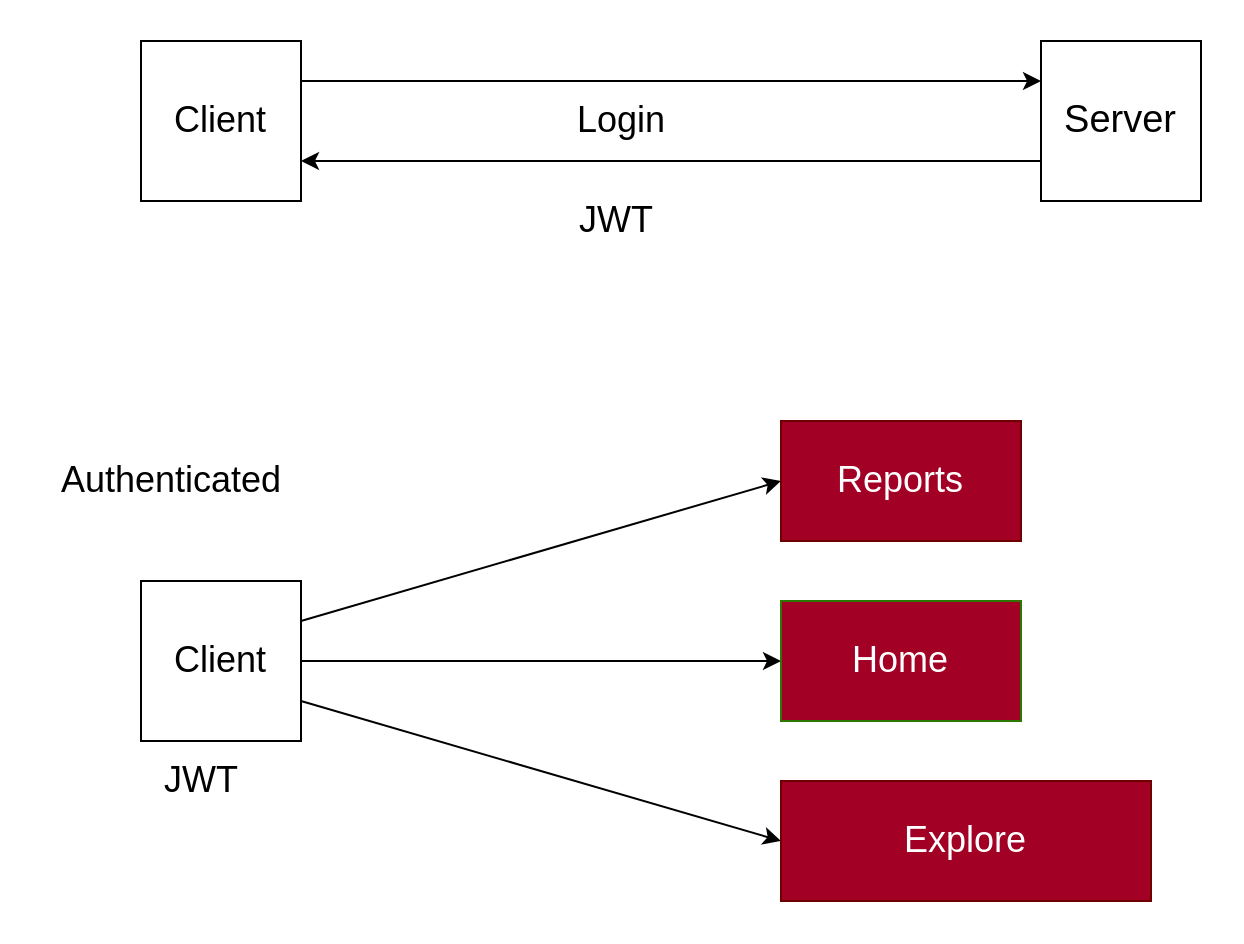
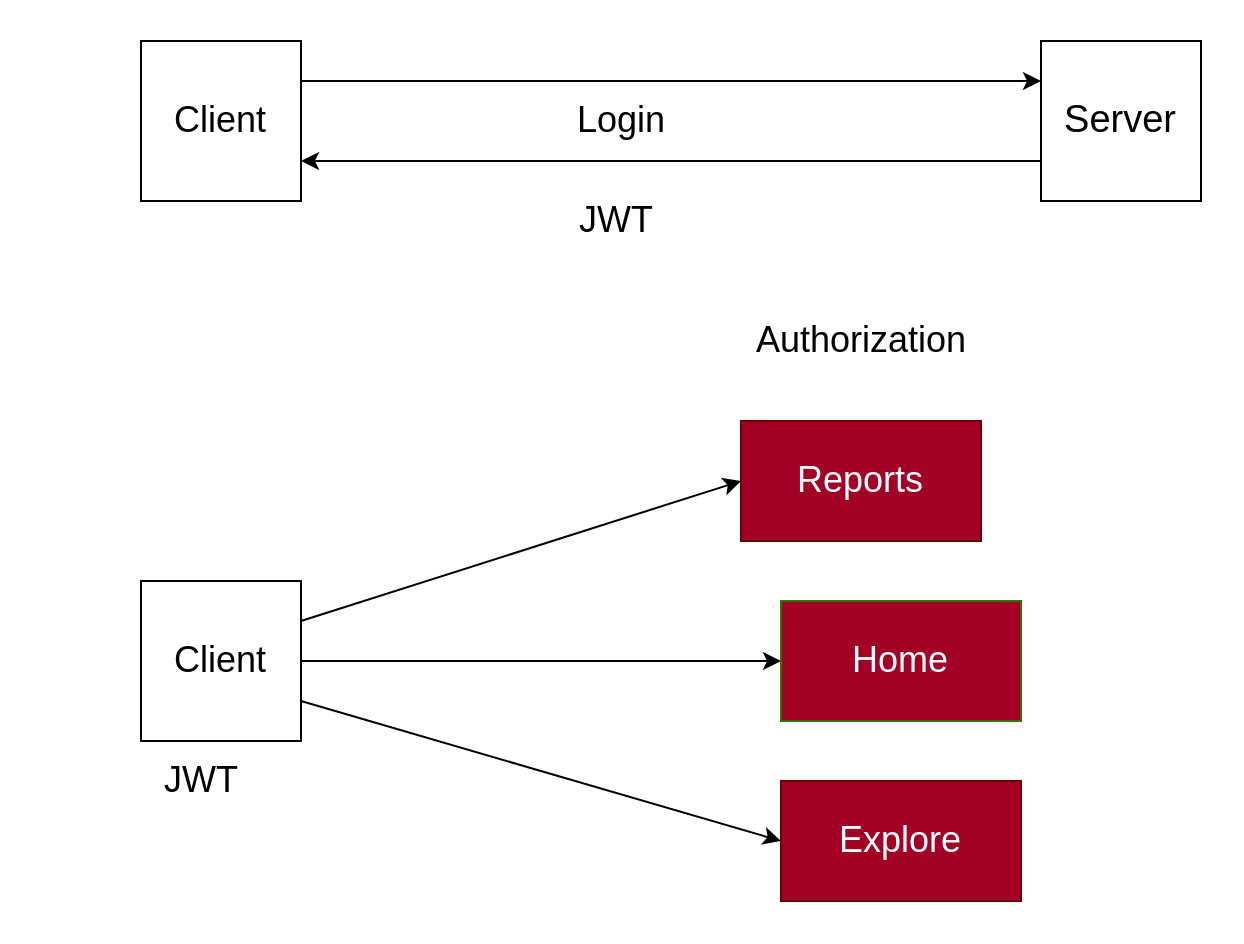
node "Authorization": added
node "Authenticated": removed
node "Reports": moved (901, 481) -> (861, 481)
node "Explore": size 370x120 -> 240x120
